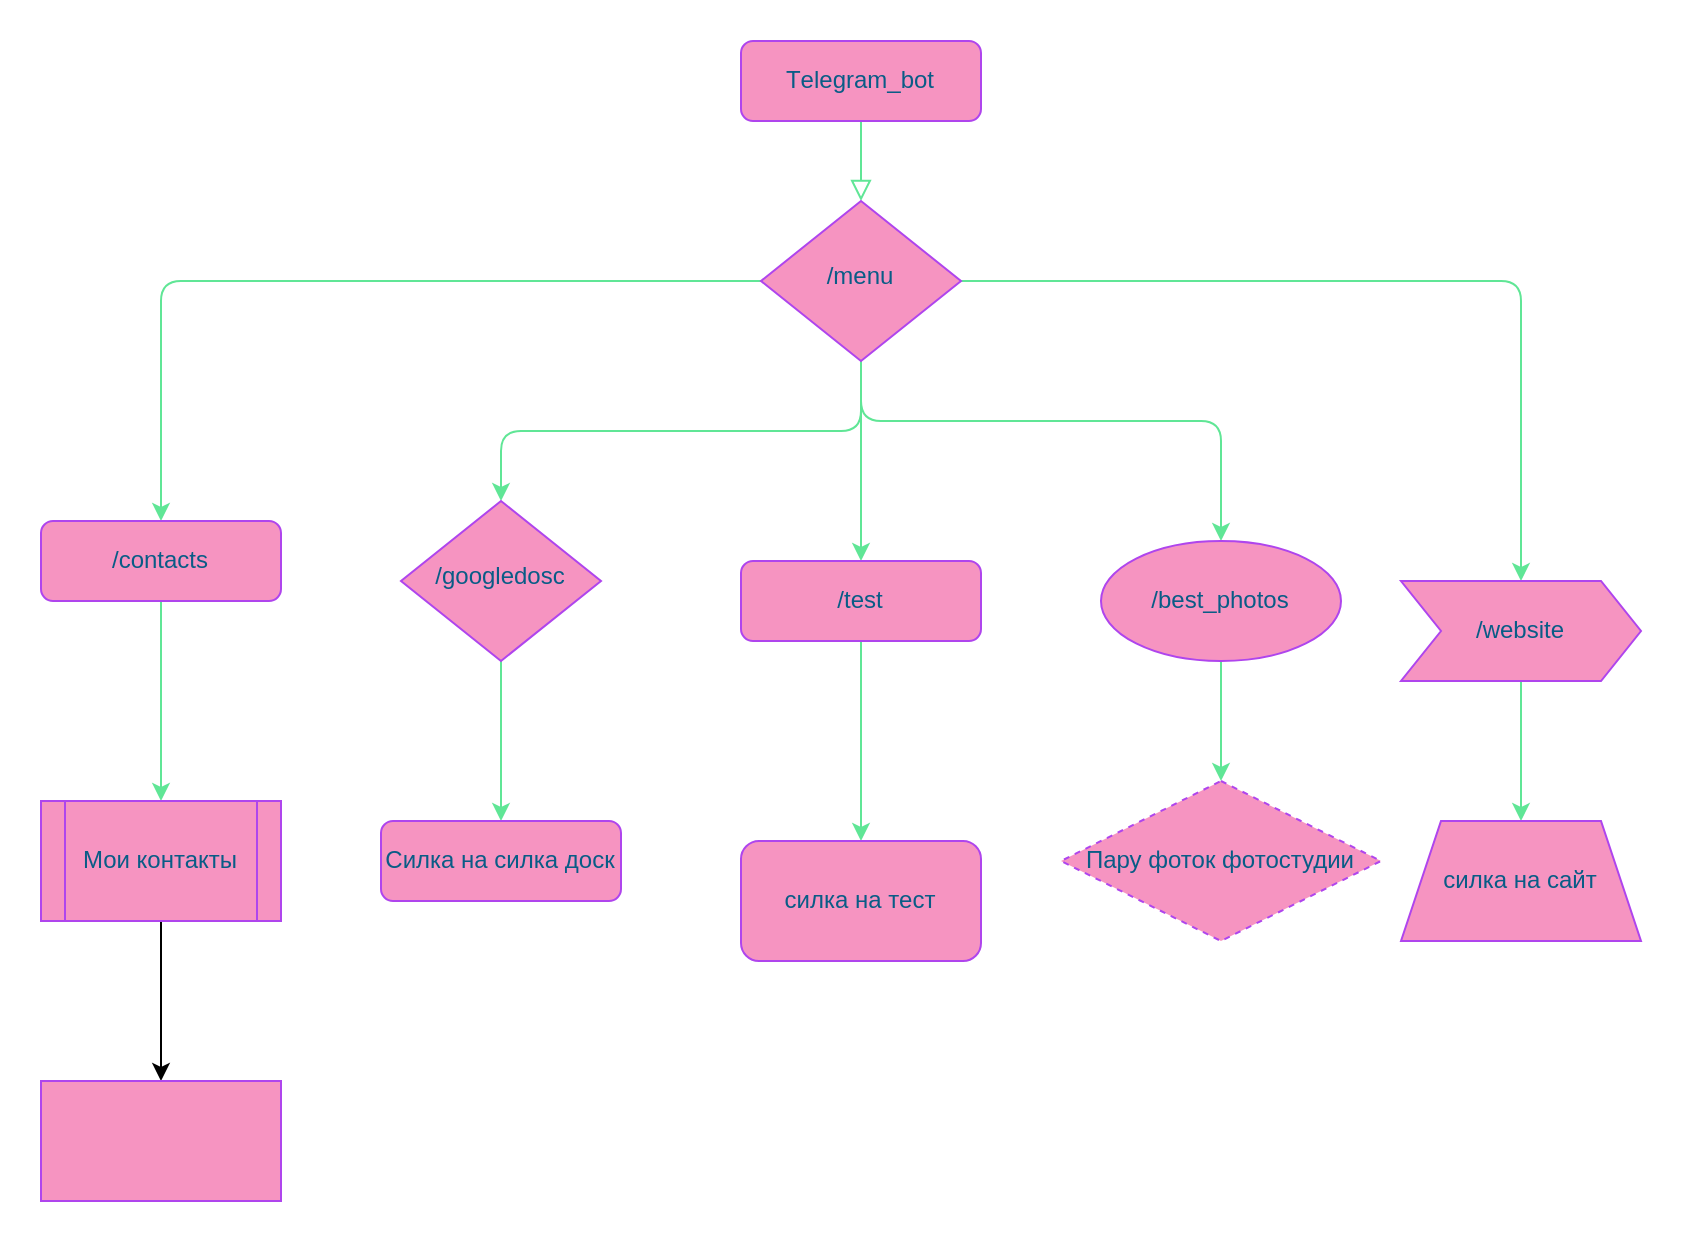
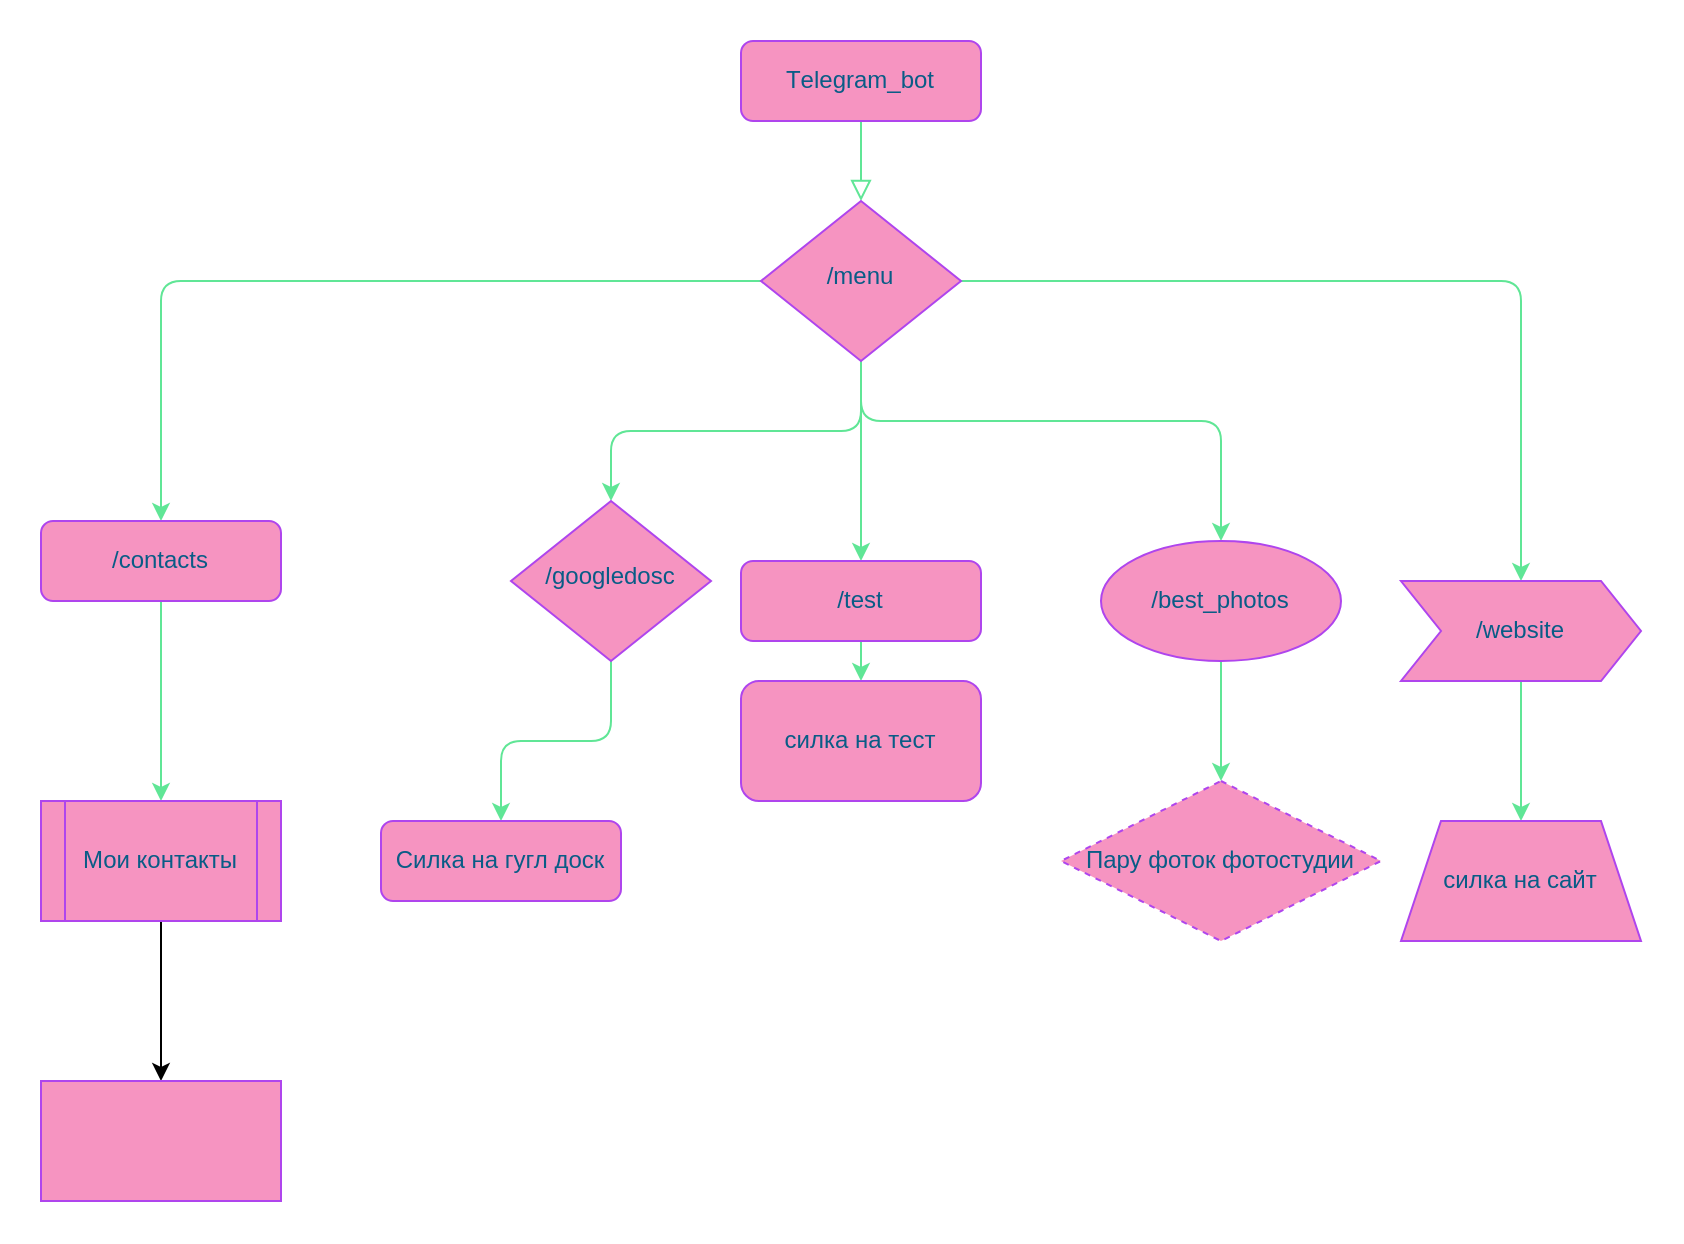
node "/googledosc": moved (501, 581) -> (611, 581)
node "Силка на силка доск": label "Силка на силка доск" -> "Силка на гугл доск"
node "силка на тест": moved (861, 901) -> (861, 741)
